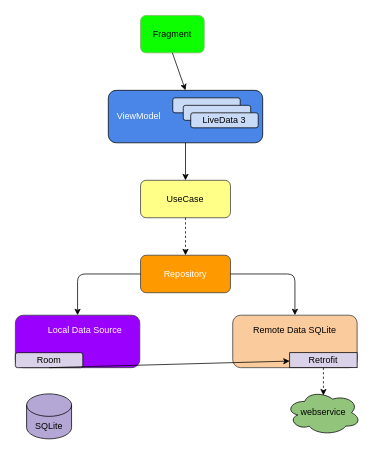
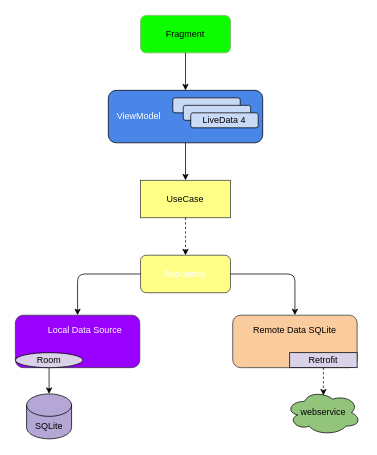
node "Fragment": size 64x38 -> 90x38
node "LiveData 3": label "LiveData 3" -> "LiveData 4"
node "UseCase": shape rounded rectangle -> rectangle
node "Repository": fillcolor #ff9900 -> #ffff88
node "Room": shape rounded rectangle -> ellipse
edge "Room" -> "Retrofit": now "Room" -> "SQLite"
